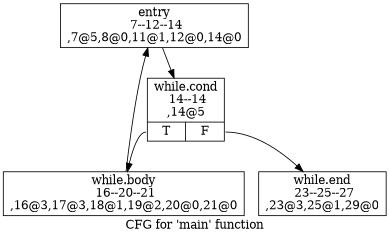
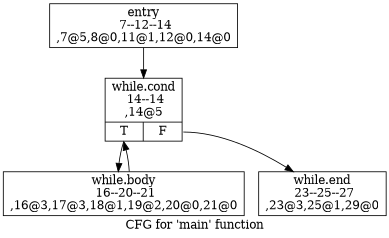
edge "while.body" -> "entry": now "while.body" -> "while.cond"
